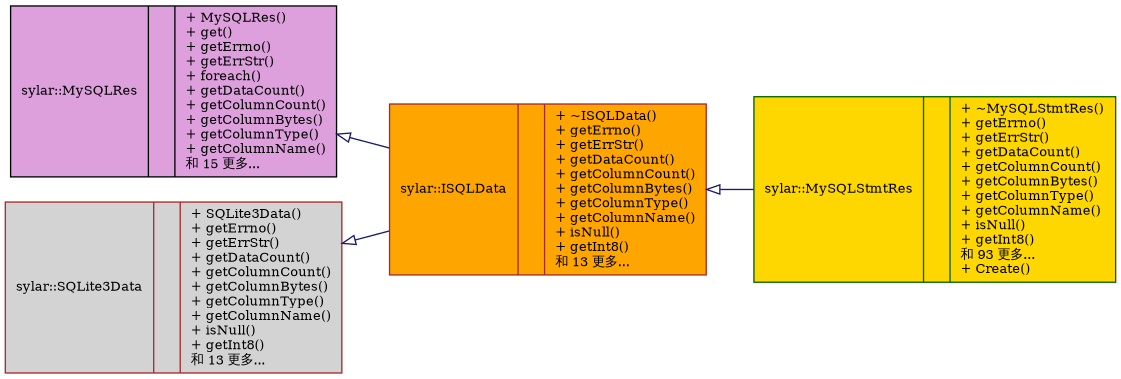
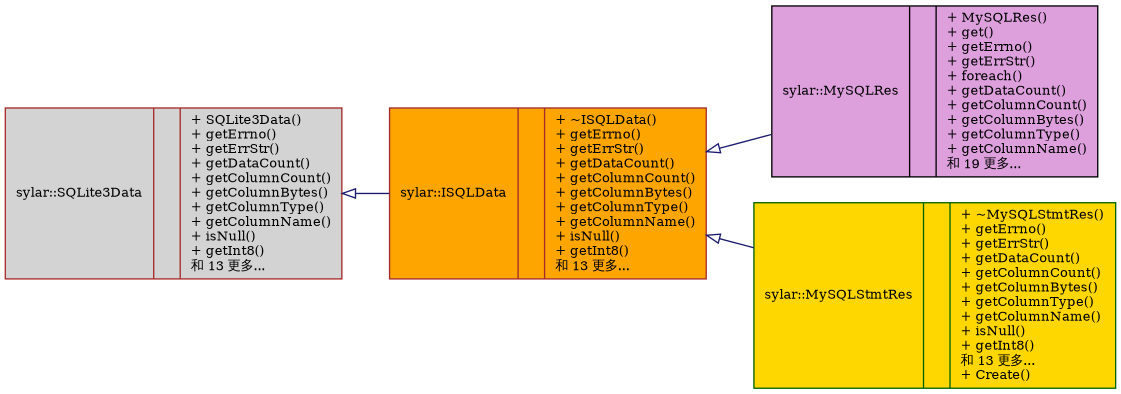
edge "sylar::ISQLData" -> "sylar::MySQLRes": reversed
node "sylar::MySQLRes": text "和 15 更多..." -> "和 19 更多..."
node "sylar::MySQLStmtRes": text "和 93 更多..." -> "和 13 更多..."
